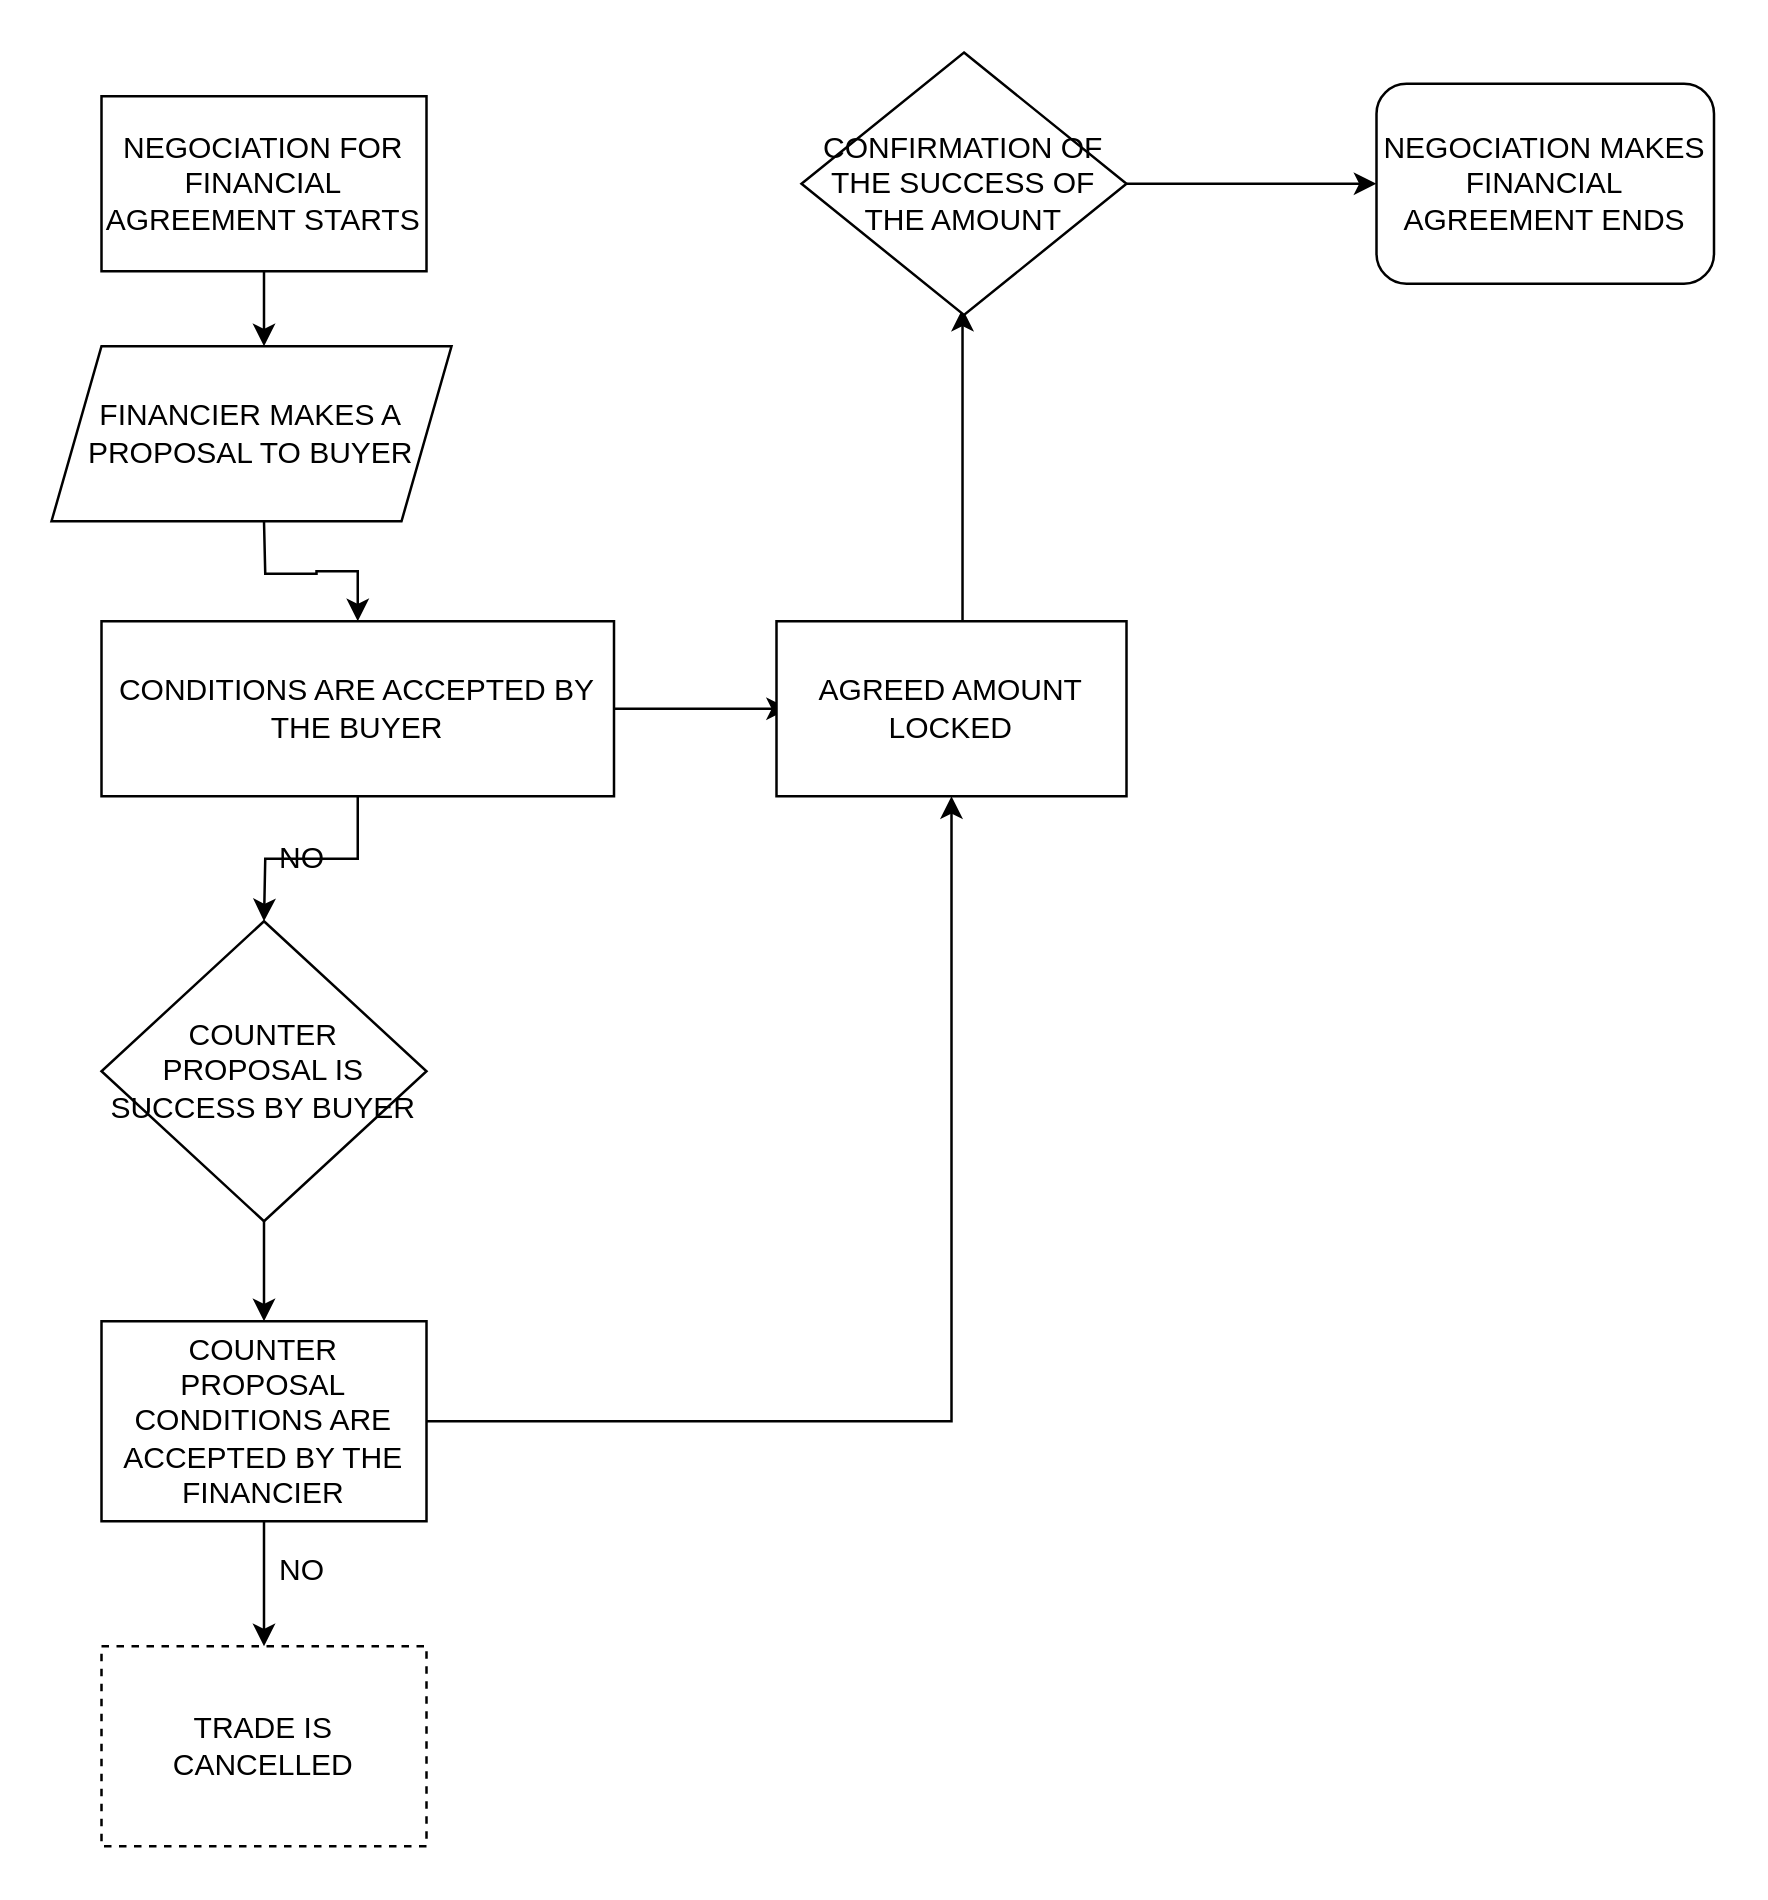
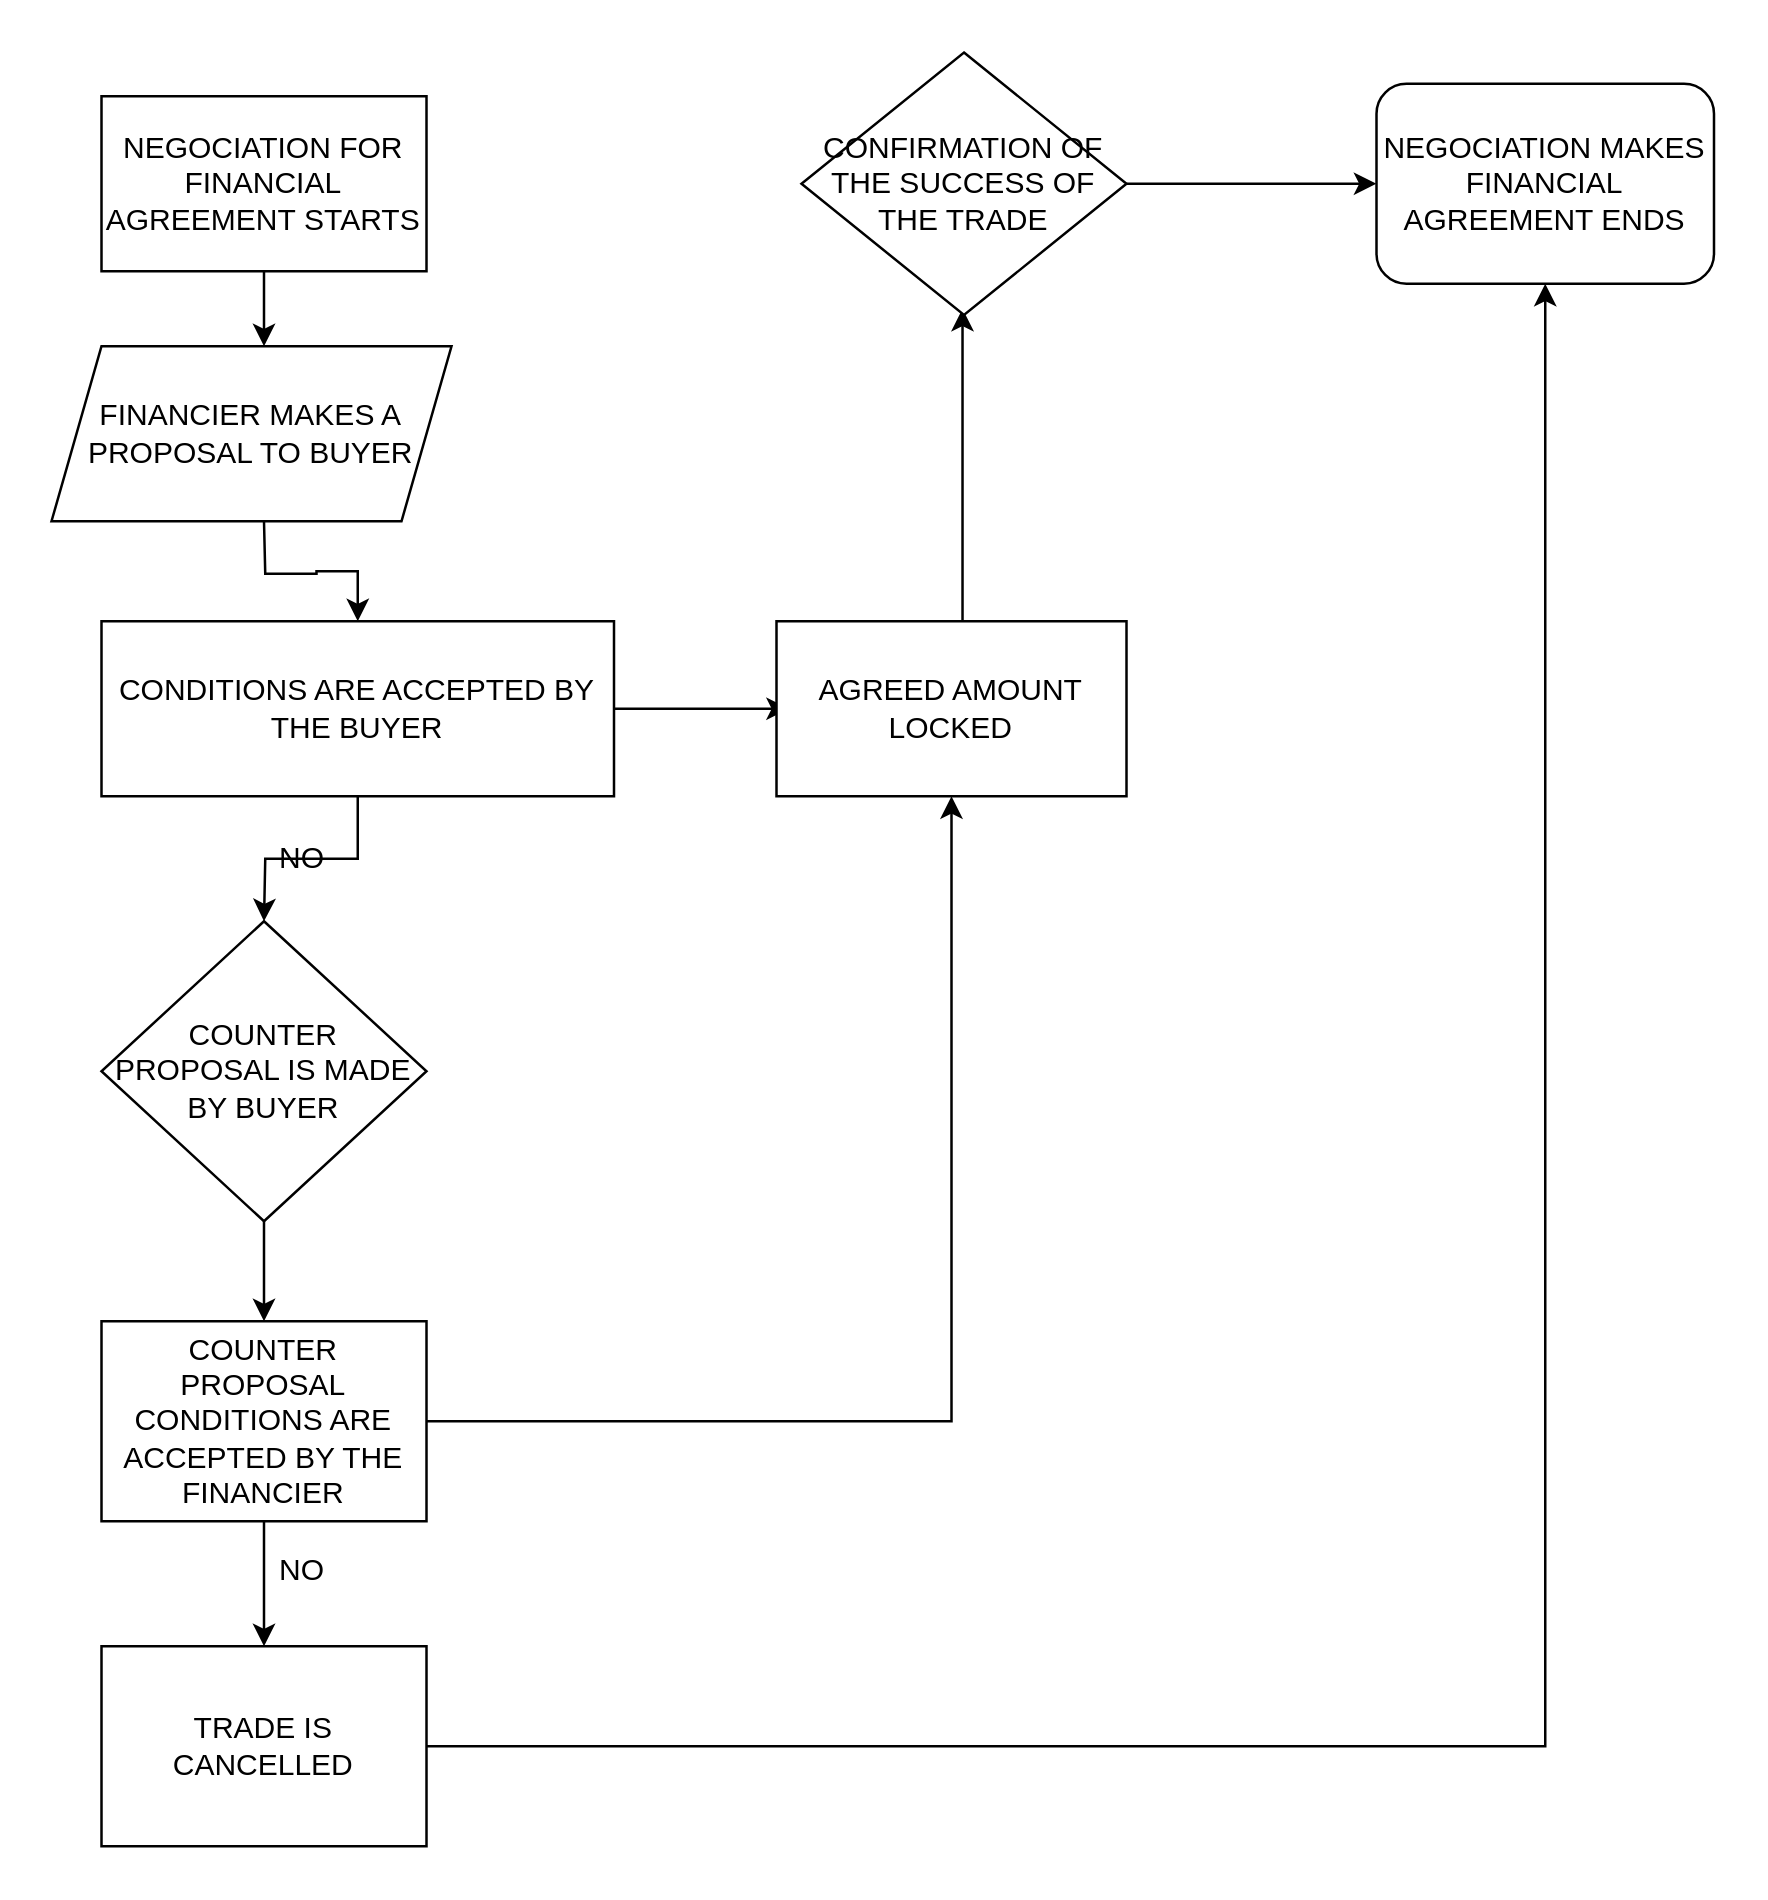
node "CONFIRMATION OF THE SUCCESS OF THE AMOUNT": label "CONFIRMATION OF THE SUCCESS OF THE AMOUNT" -> "CONFIRMATION OF THE SUCCESS OF THE TRADE"
node "COUNTER PROPOSAL IS SUCCESS BY BUYER": label "COUNTER PROPOSAL IS SUCCESS BY BUYER" -> "COUNTER PROPOSAL IS MADE BY BUYER"
edge "TRADE IS CANCELLED" -> "NEGOCIATION MAKES FINANCIAL AGREEMENT ENDS": added
node "TRADE IS CANCELLED": style dashed -> solid
